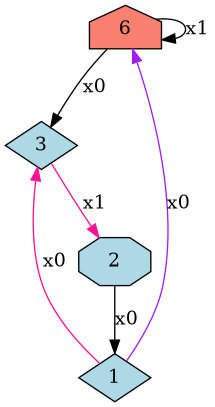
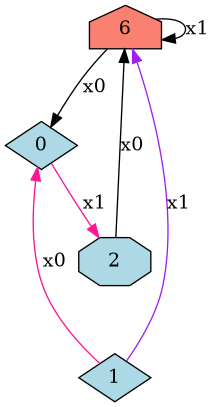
node "3": label "3" -> "0"
edge "1" -> "6": label "x0" -> "x1"
edge "2" -> "1": now "2" -> "6"
